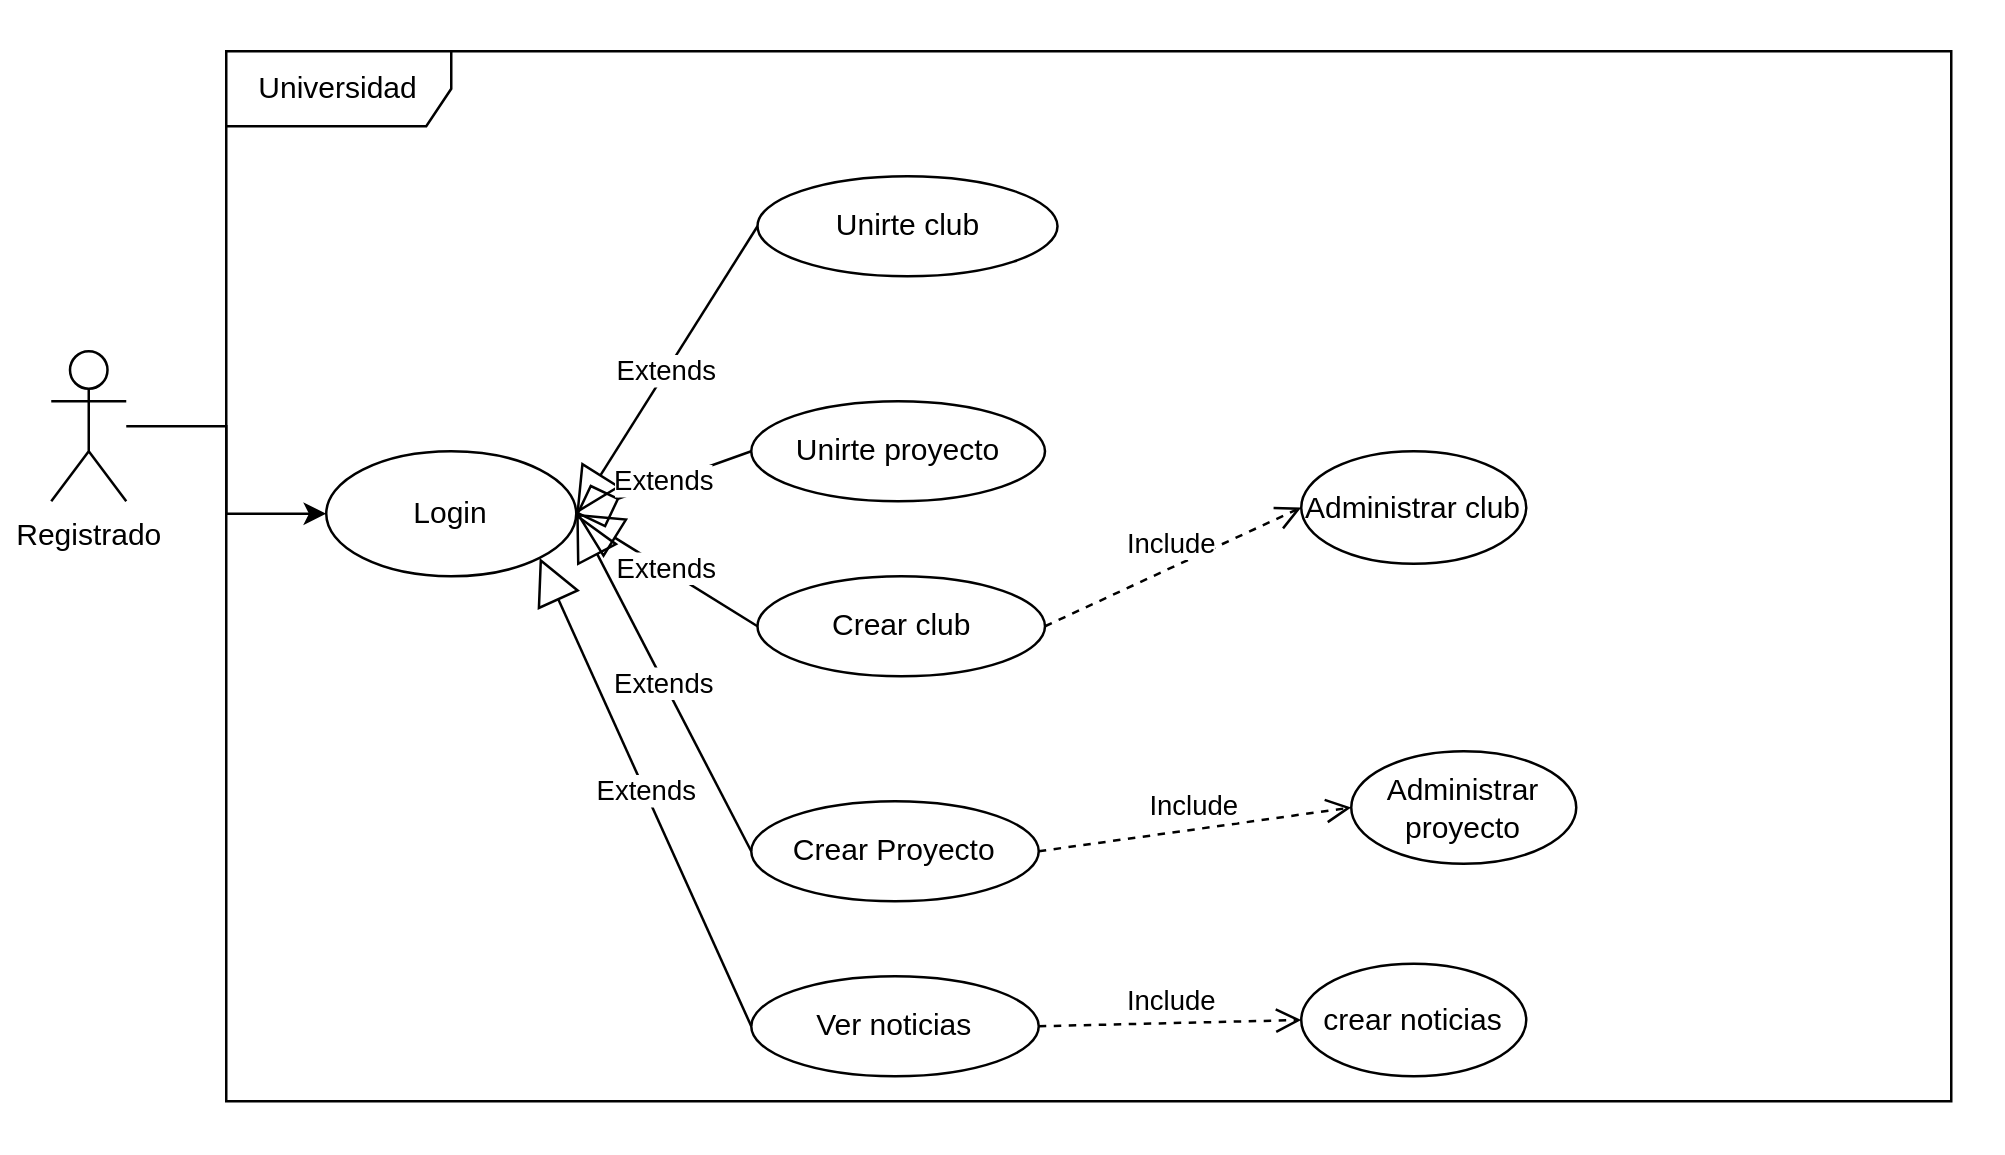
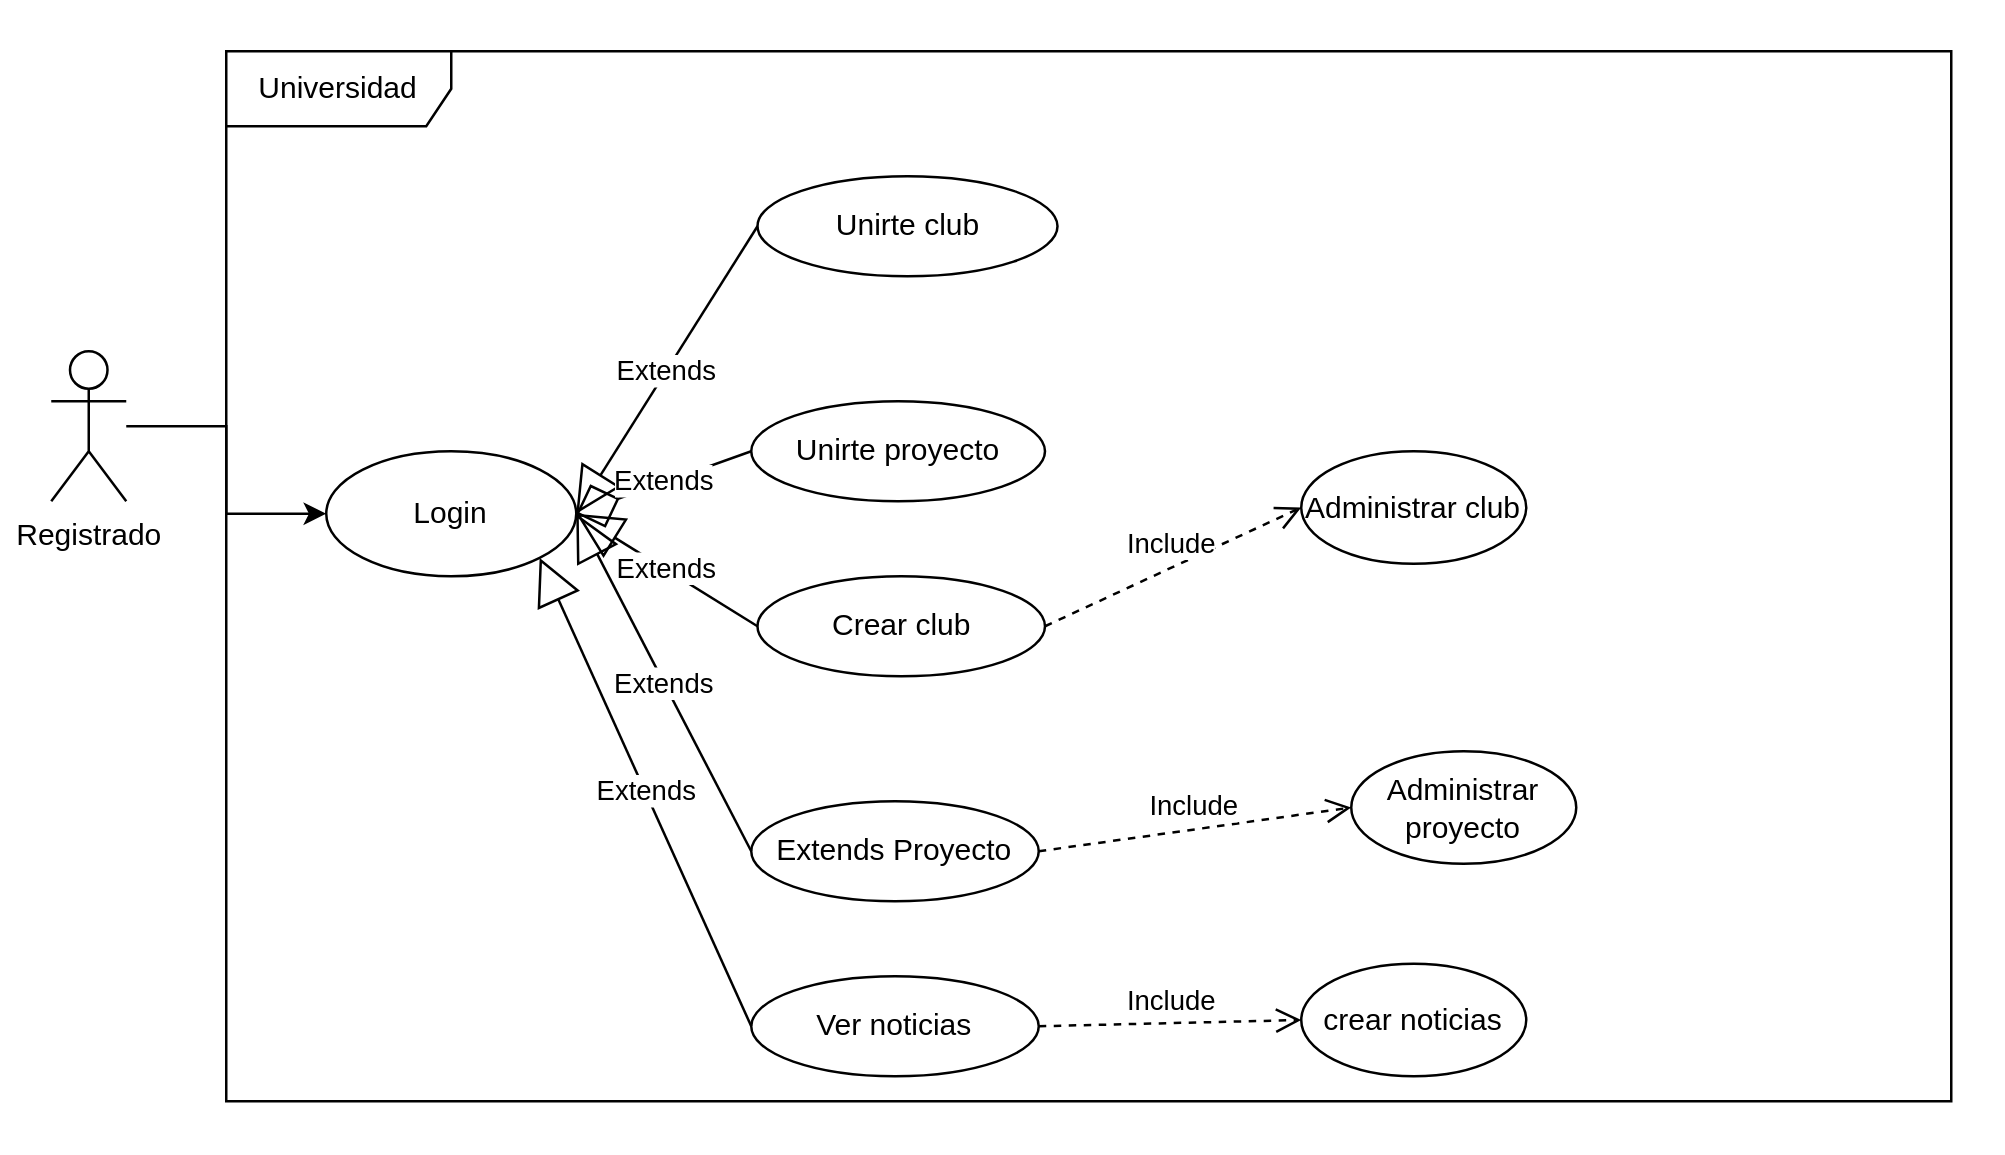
node "Crear Proyecto": label "Crear Proyecto" -> "Extends Proyecto"
